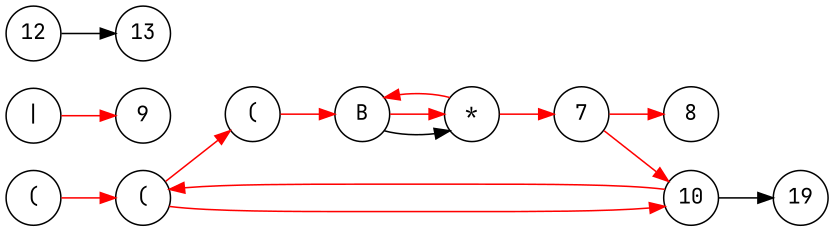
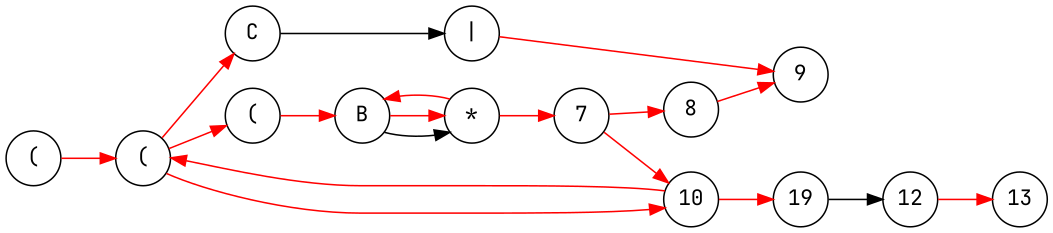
edge "12" -> "13": color black -> red
node "C": added
edge "8" -> "9": added
edge "10" -> "19": color black -> red
edge "19" -> "12": added
